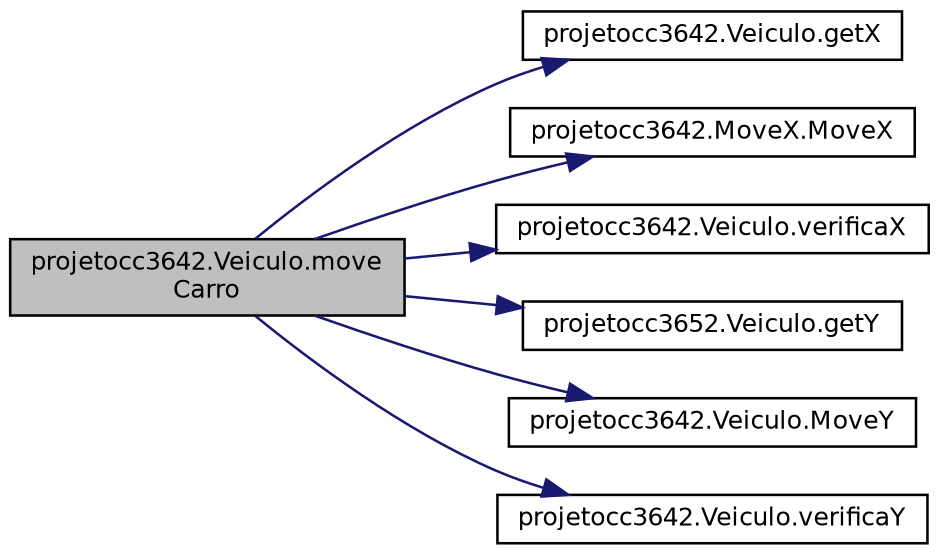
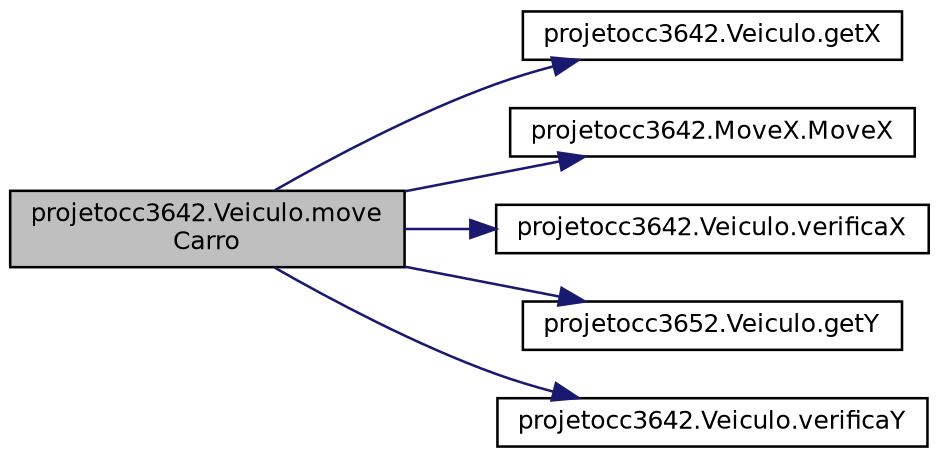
node "projetocc3642.Veiculo.MoveY": removed
